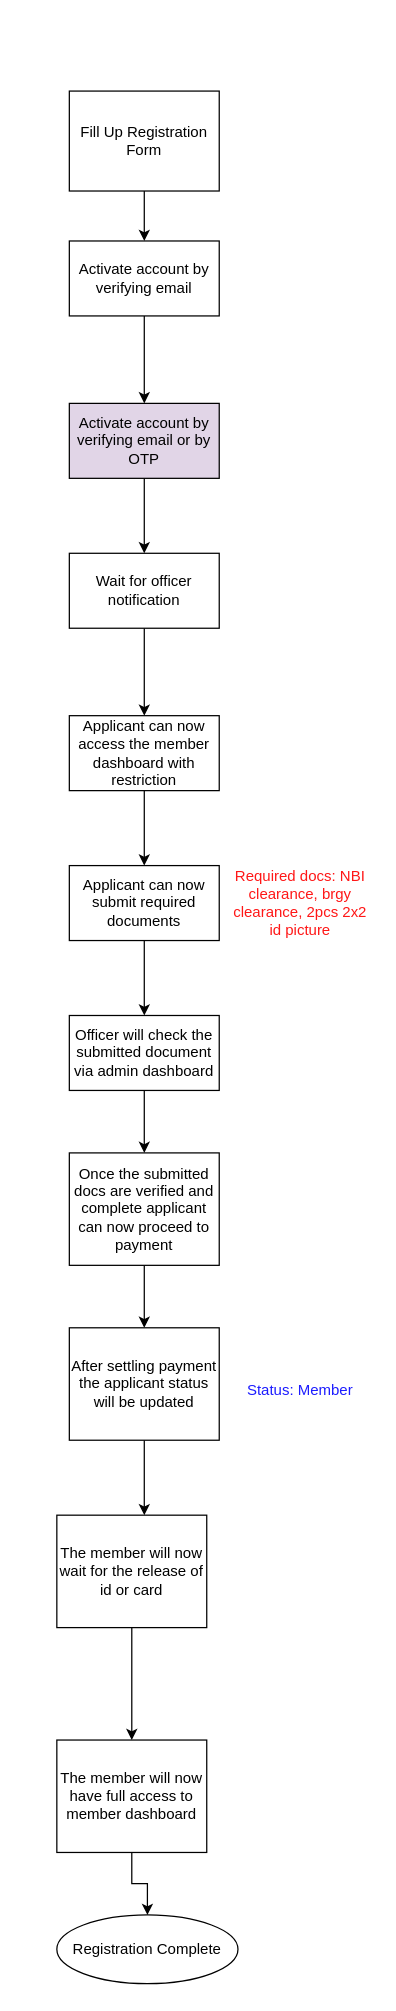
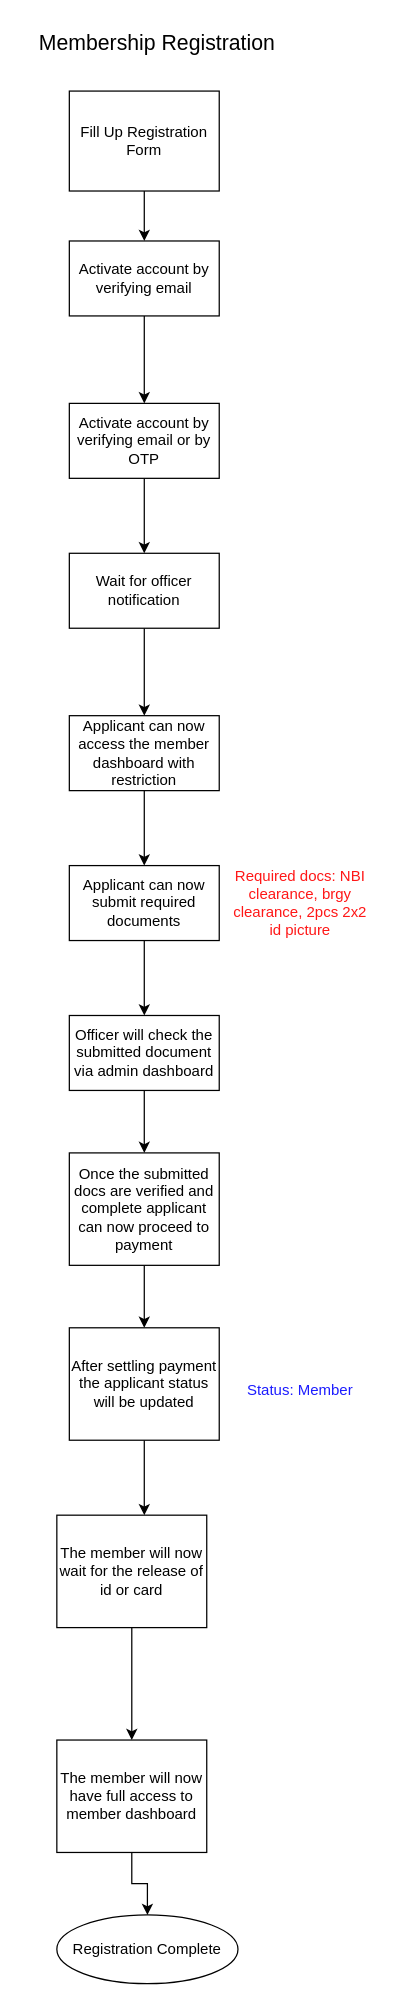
node "Membership Registration": added
node "Activate account by verifying email or by OTP": fillcolor #e1d5e7 -> #ffffff
